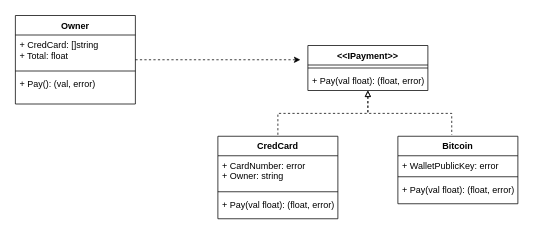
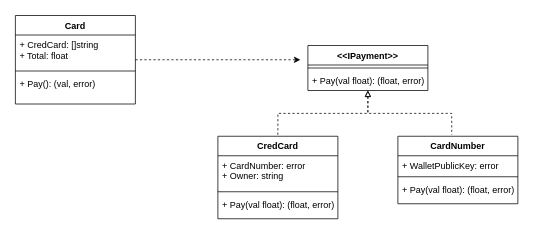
node "Owner": label "Owner" -> "Card"
node "Bitcoin": label "Bitcoin" -> "CardNumber"
